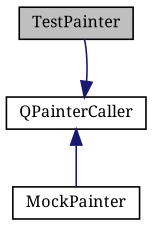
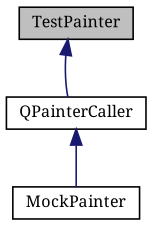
edge "TestPainter" -> "QPainterCaller": reversed
